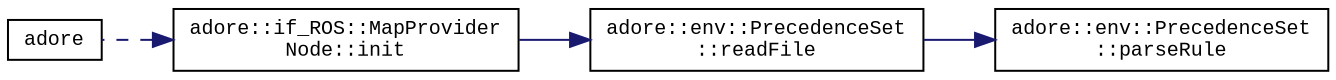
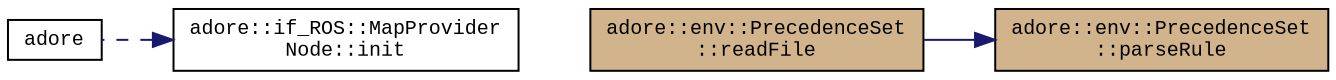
edge "adore::if_ROS::MapProvider Node::init" -> "adore::env::PrecedenceSet ::readFile": removed
node "adore::env::PrecedenceSet ::readFile": fillcolor white -> tan
node "adore::env::PrecedenceSet ::parseRule": fillcolor white -> tan
